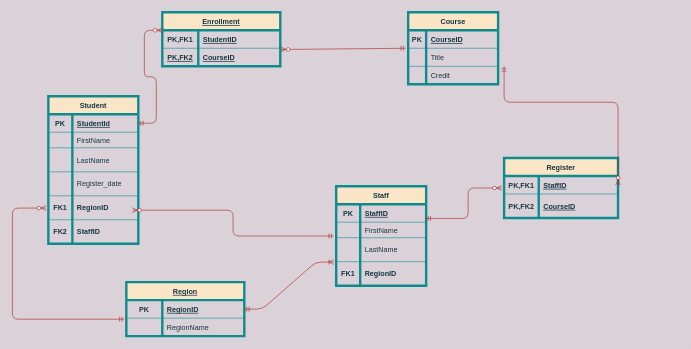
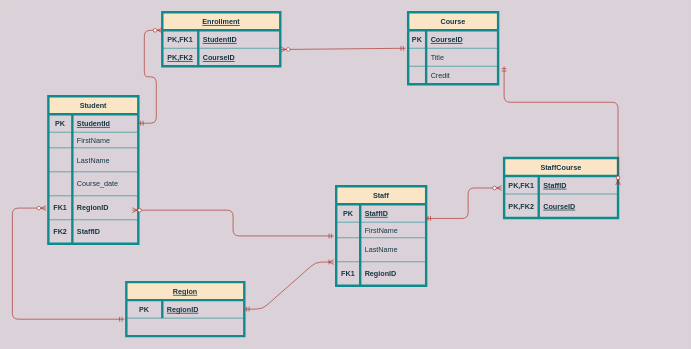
node "Register": label "Register" -> "StaffCourse"
node "Register_date": label "Register_date" -> "Course_date"
node "RegionName": removed
